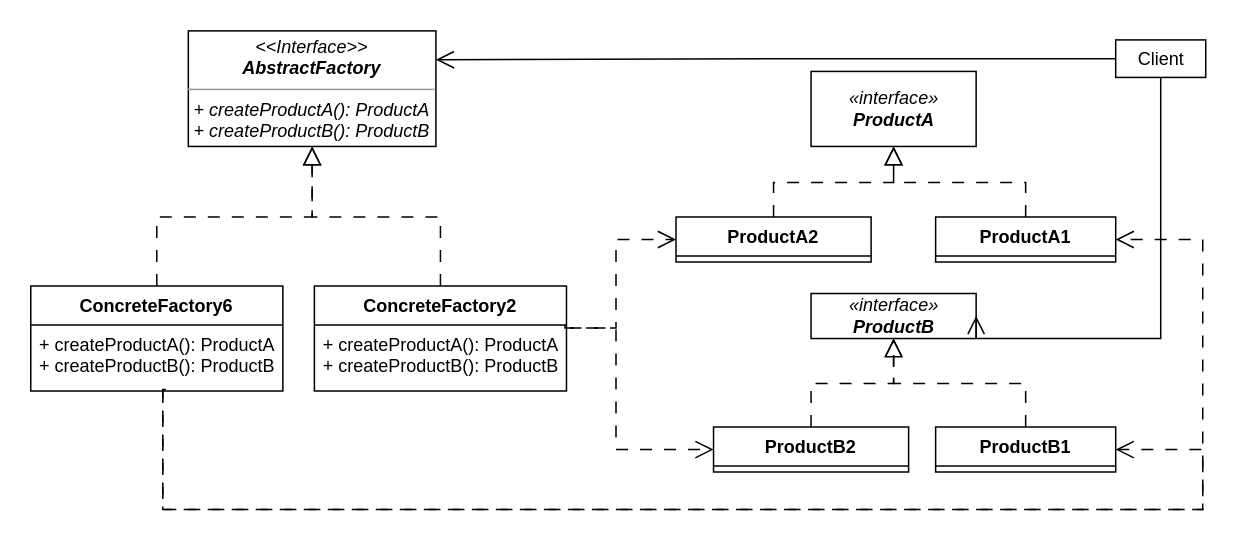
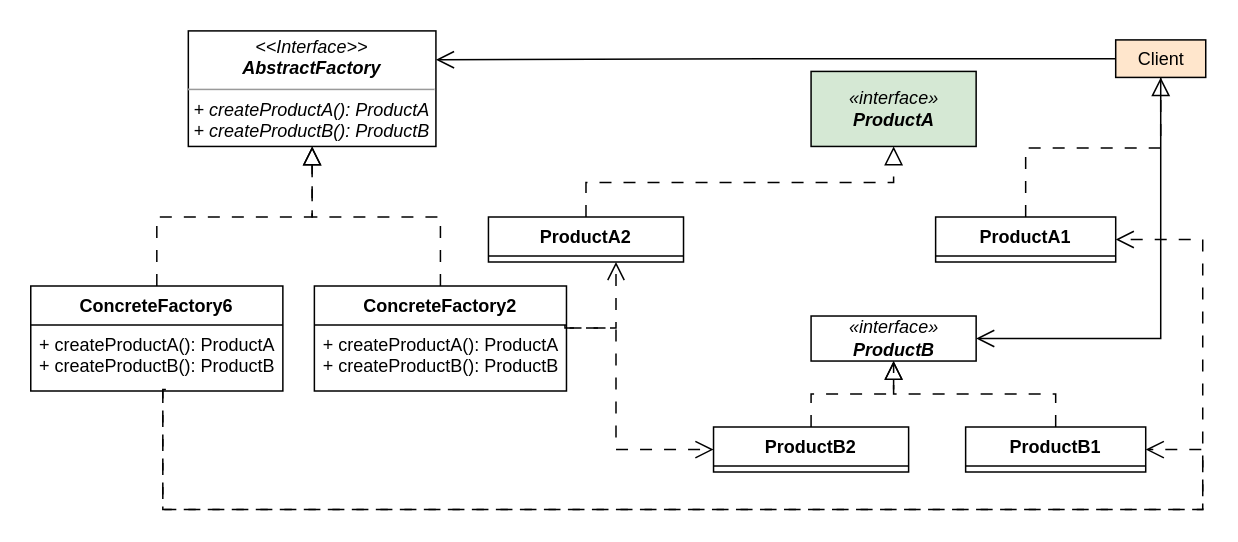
node "Client": fillcolor #ffffff -> #ffe6cc
node "«interface» ProductA": fillcolor #ffffff -> #d5e8d4
edge "ProductA1" -> "«interface» ProductA": now "ProductA1" -> "Client"
node "ProductA2": moved (773, 239) -> (586, 239)
node "«interface» ProductB": moved (893, 316) -> (893, 338)
node "ProductB1": moved (1025, 449) -> (1055, 449)
